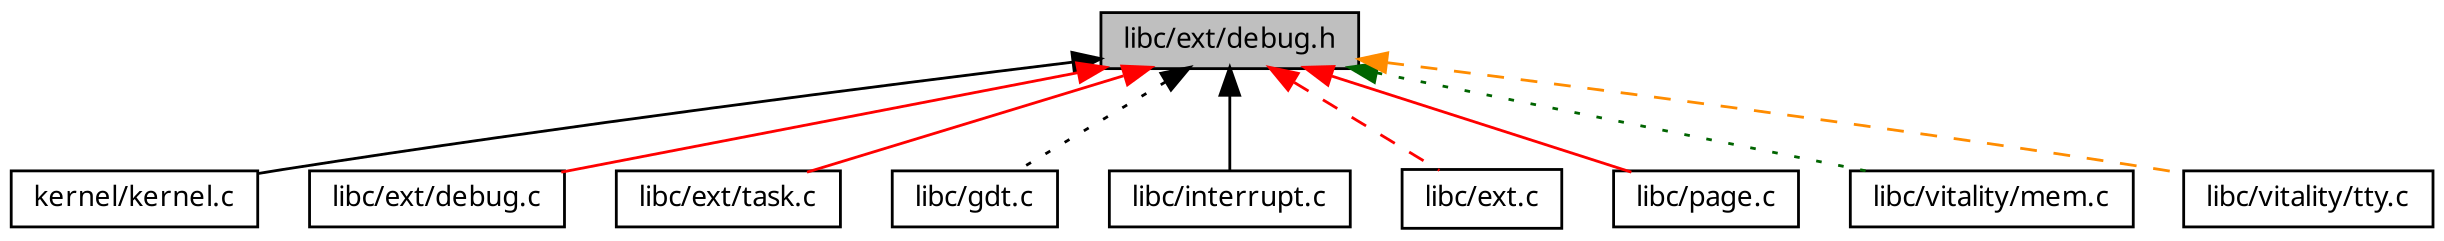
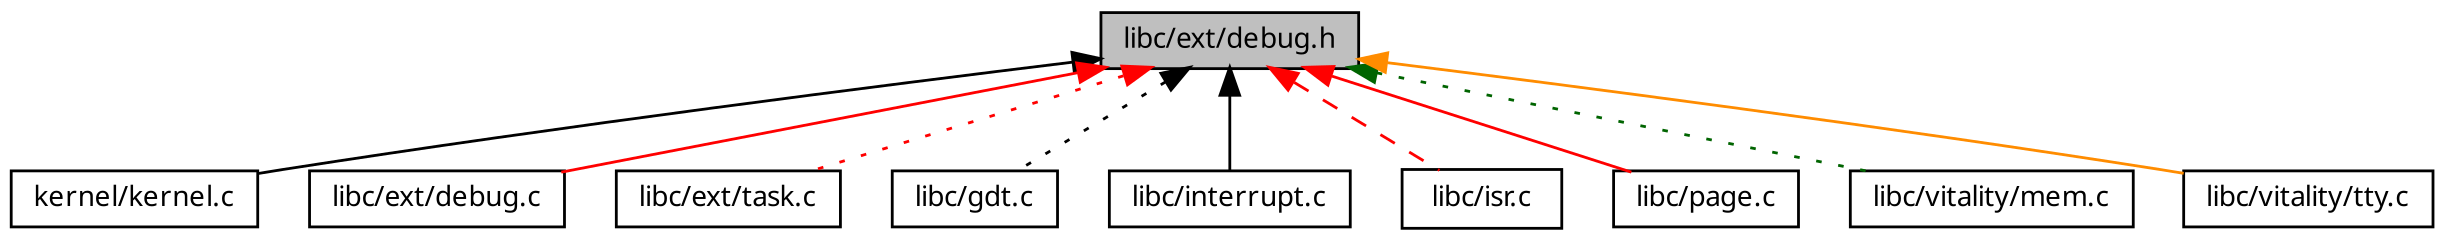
edge "libc/vitality/tty.c" -> "libc/ext/debug.h": style dashed -> solid
edge "libc/ext/task.c" -> "libc/ext/debug.h": style solid -> dotted
node "libc/ext.c": label "libc/ext.c" -> "libc/isr.c"
